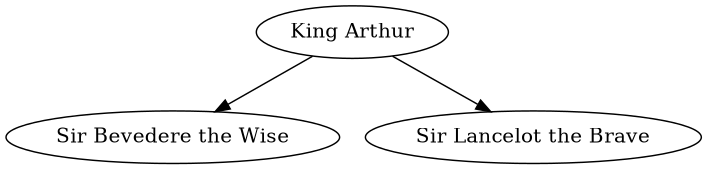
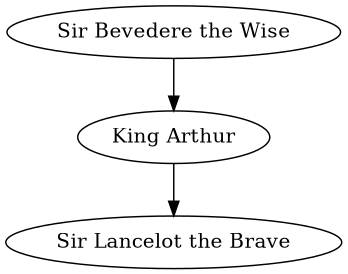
edge "King Arthur" -> "Sir Bevedere the Wise": reversed
